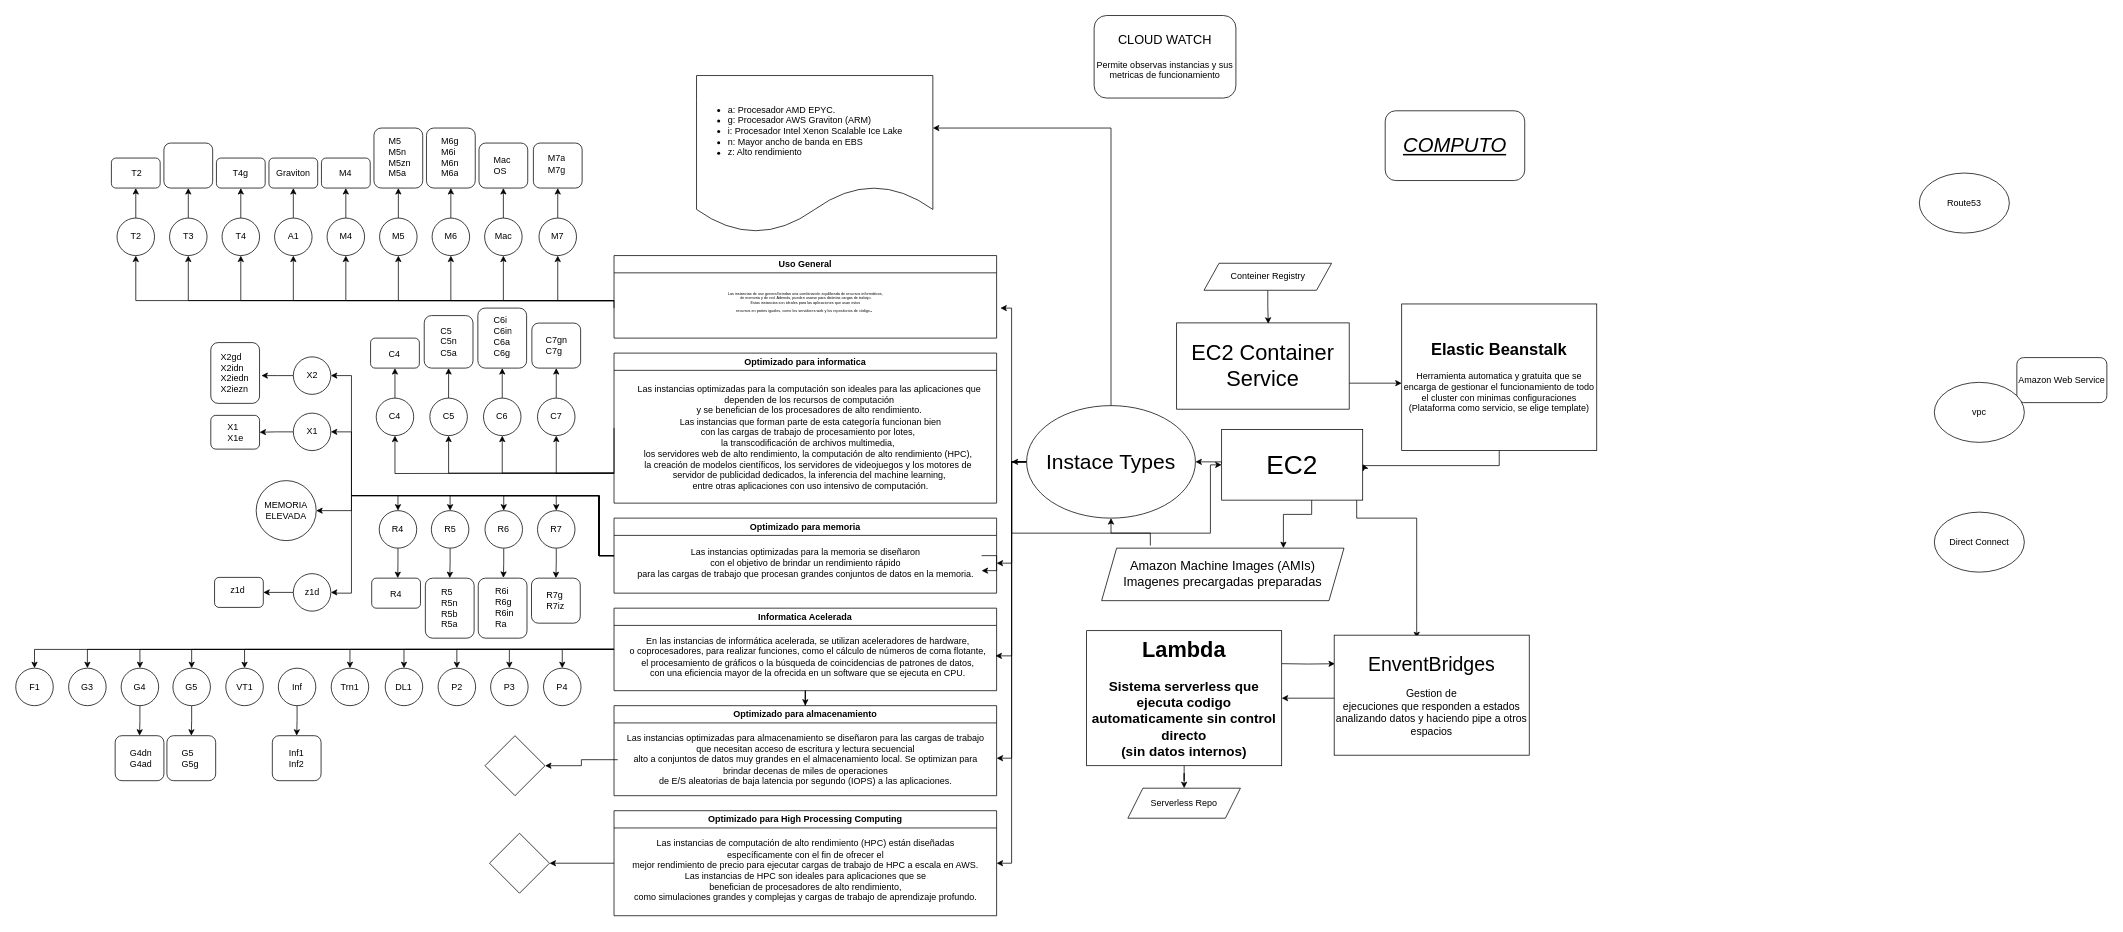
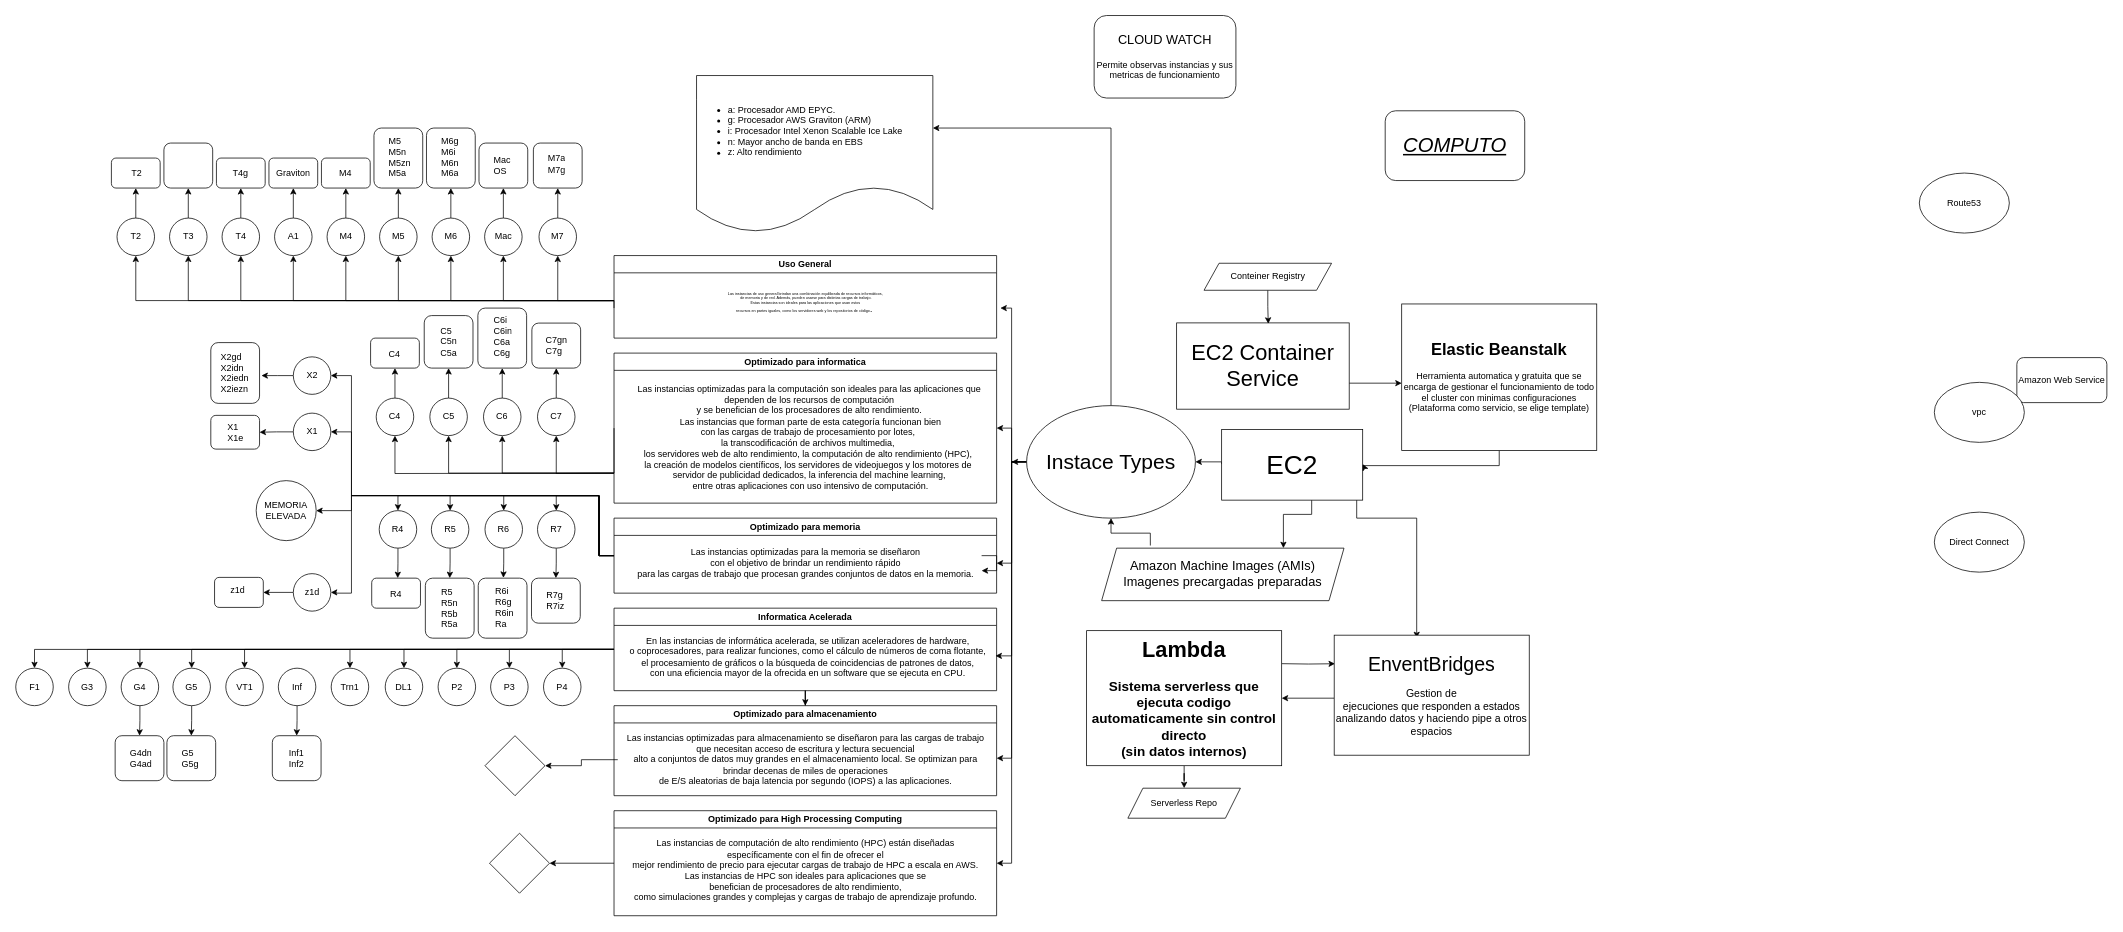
edge "Instace Types" -> "EC2": now "Instace Types" -> "Optimizado para informatica"
